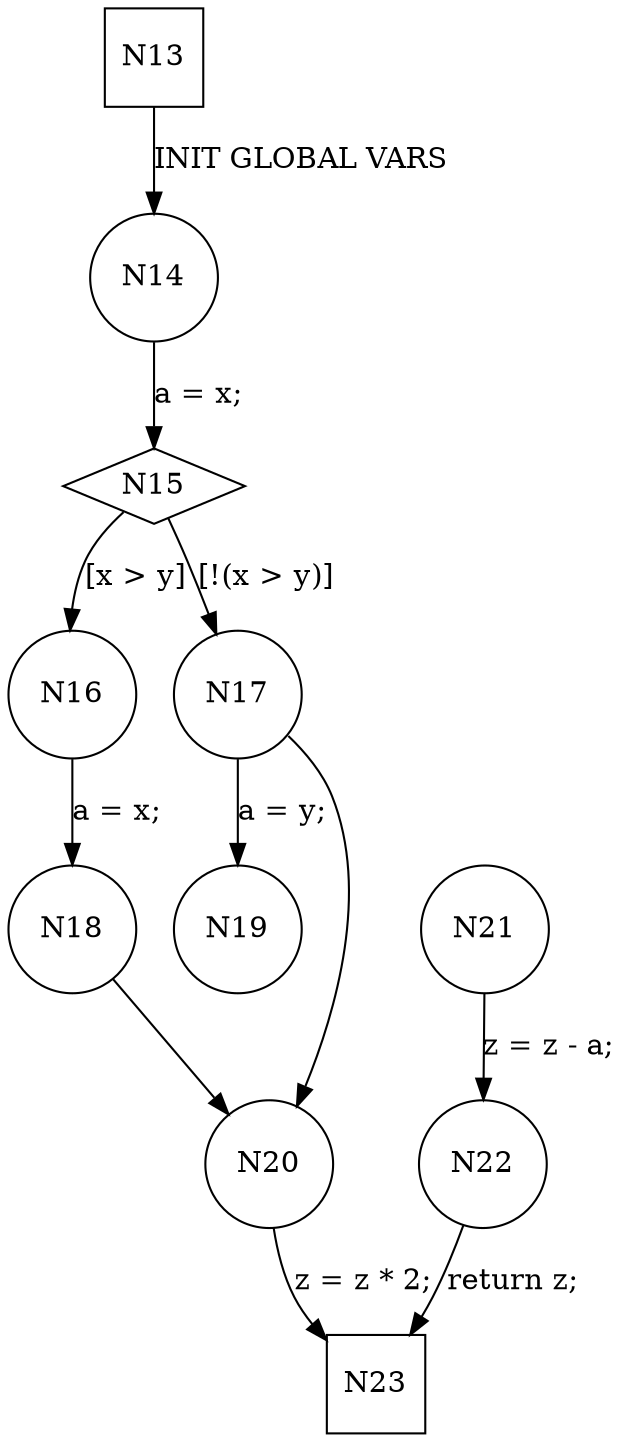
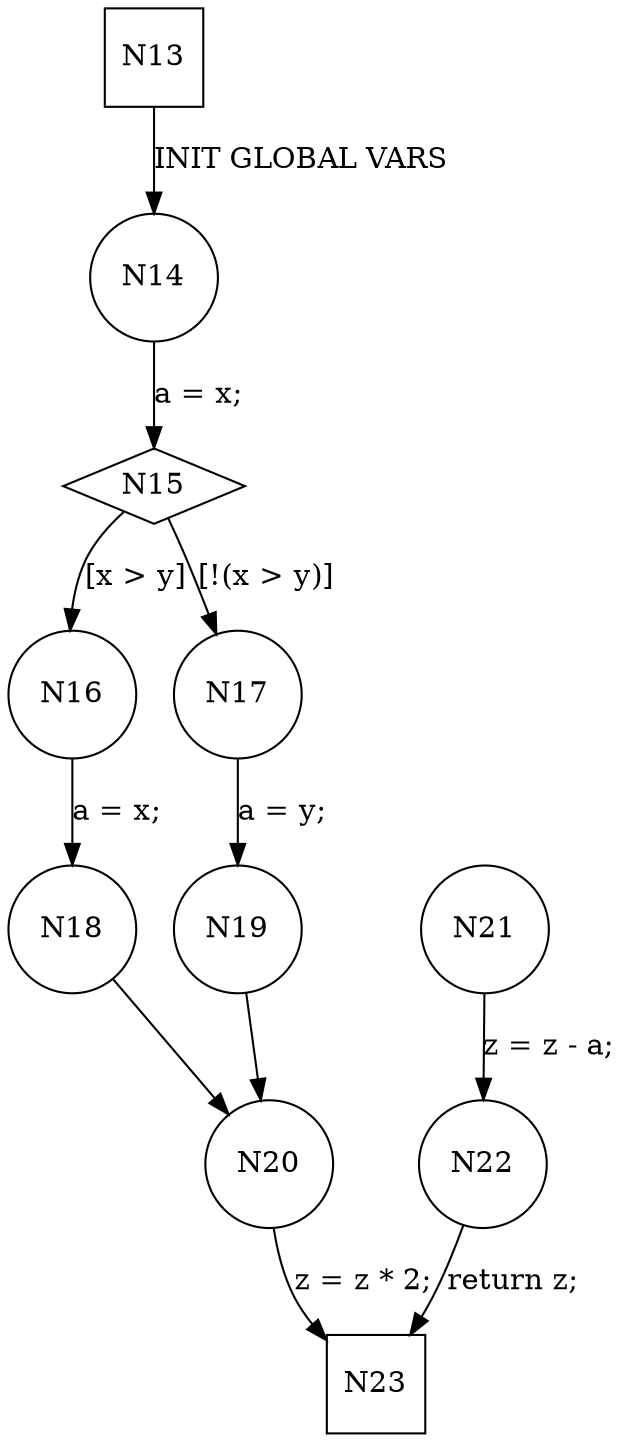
edge "N17" -> "N20": now "N19" -> "N20"
